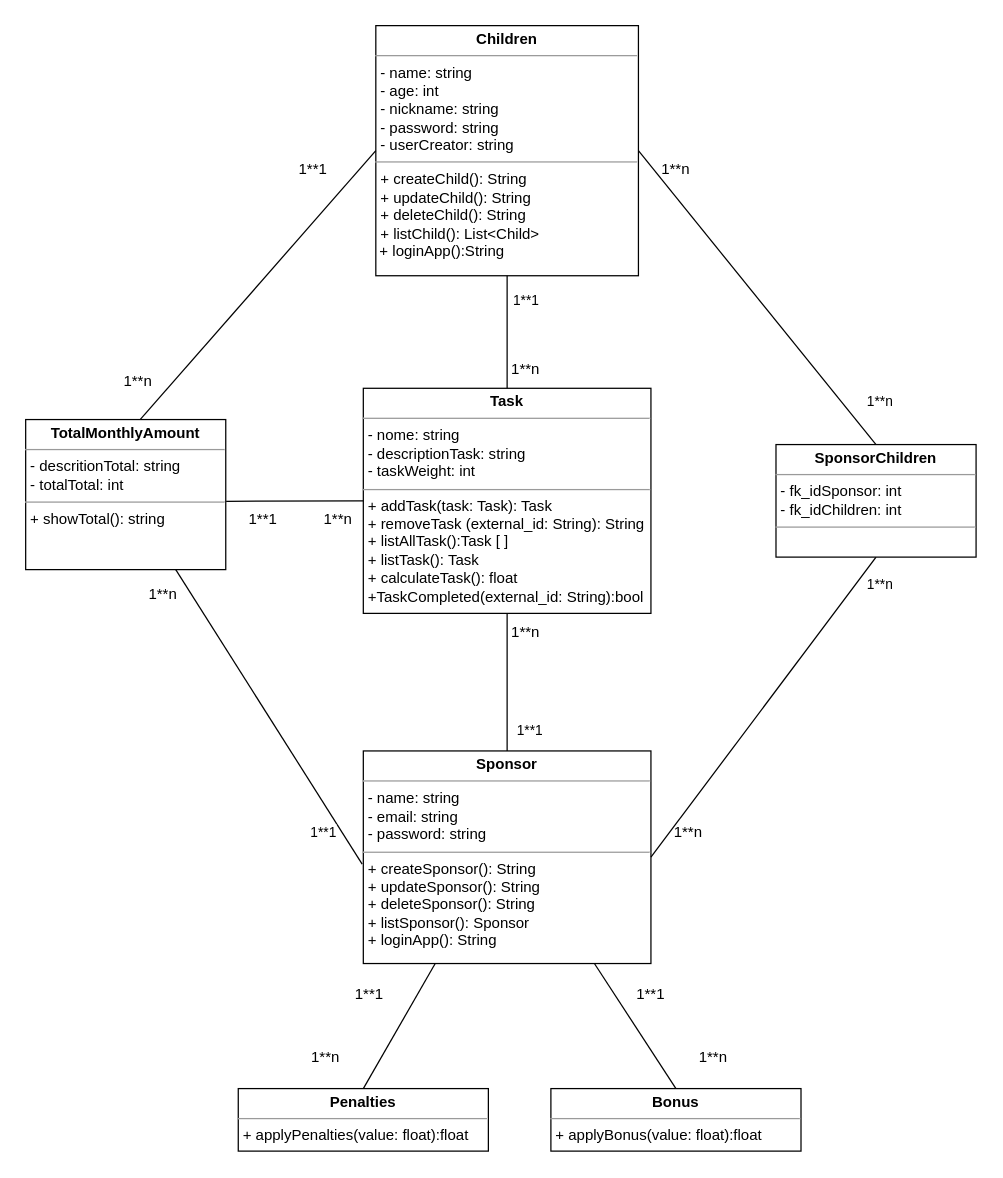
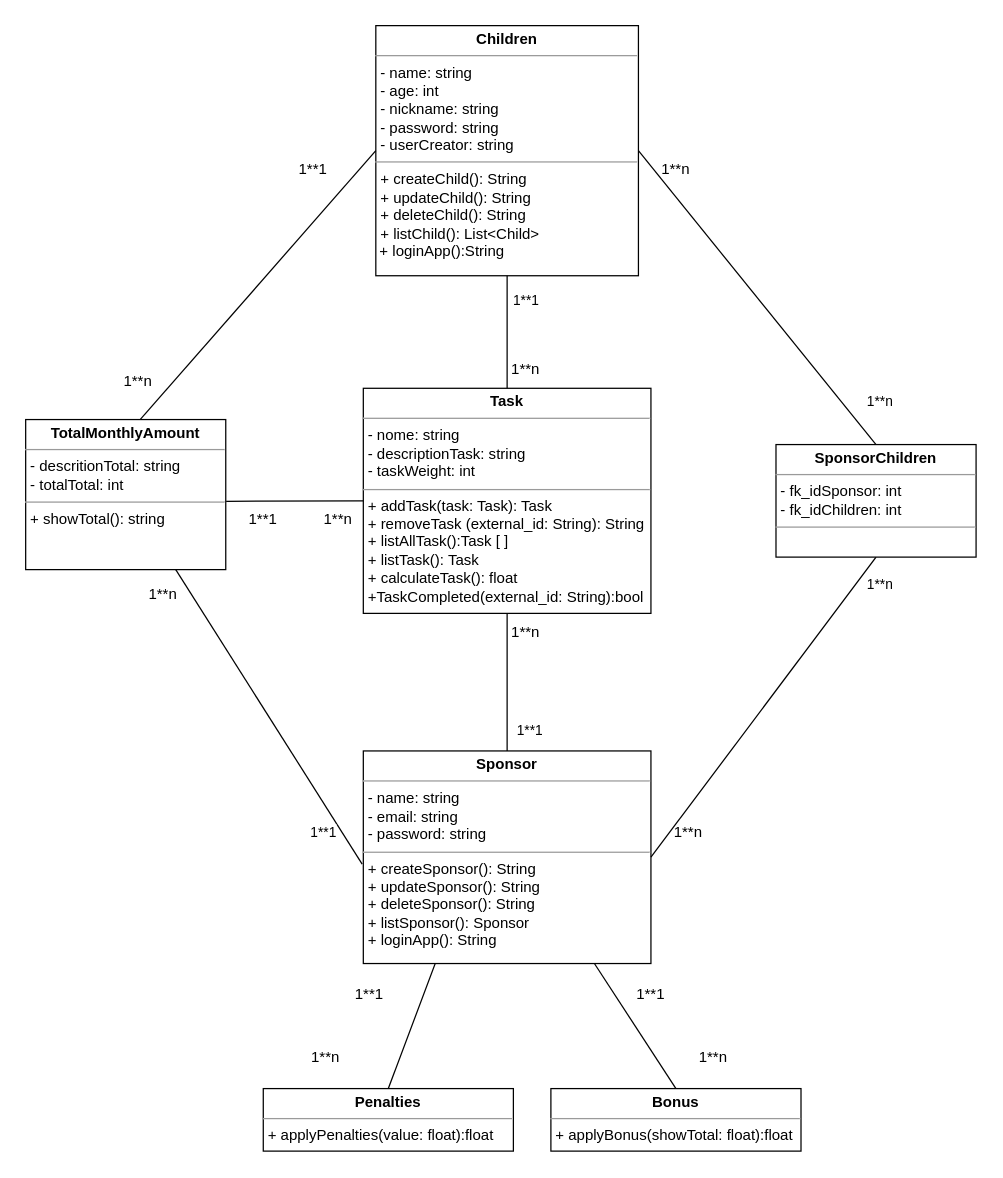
node "Bonus + applyBonus(value: float):float": label "Bonus + applyBonus(value: float):float" -> "Bonus + applyBonus(showTotal: float):float"
node "Penalties + applyPenalties(value: float):float": moved (363, 1119) -> (388, 1119)
